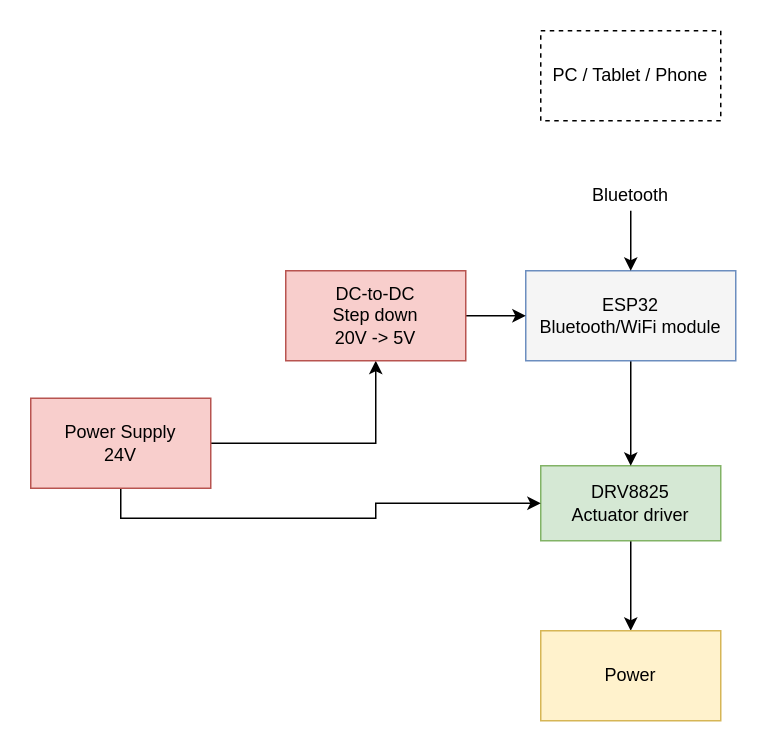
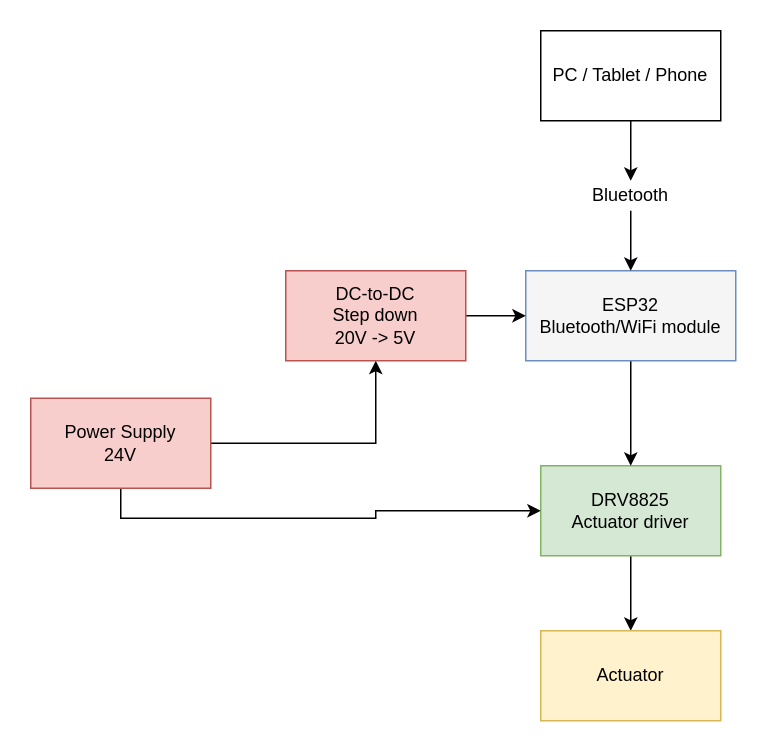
node "PC / Tablet / Phone": style dashed -> solid
edge "PC / Tablet / Phone" -> "Bluetooth": added
node "DRV8825 Actuator driver": size 180x75 -> 180x90
node "Power": label "Power" -> "Actuator"
